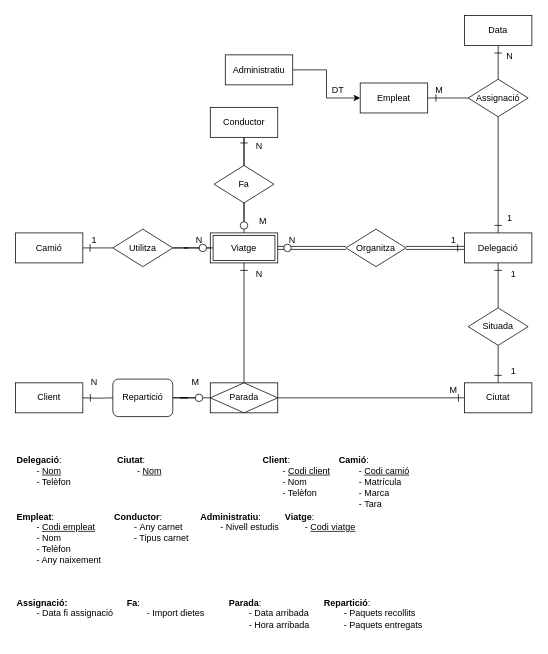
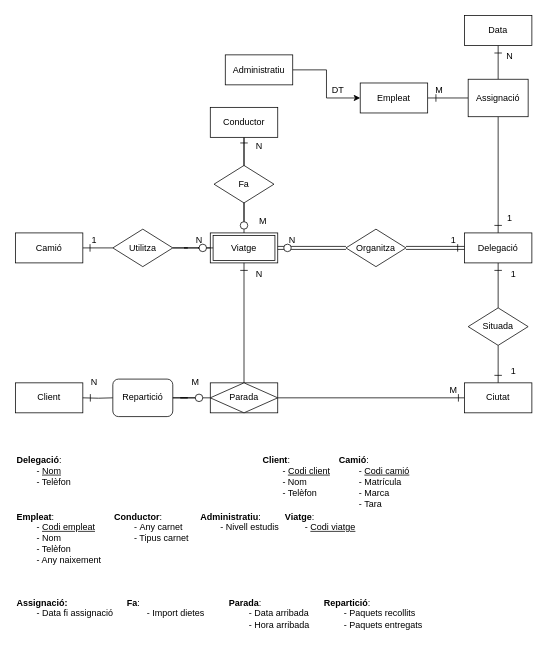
node "Assignació": shape diamond -> rectangle
node "Ciutat: - Nom": removed
